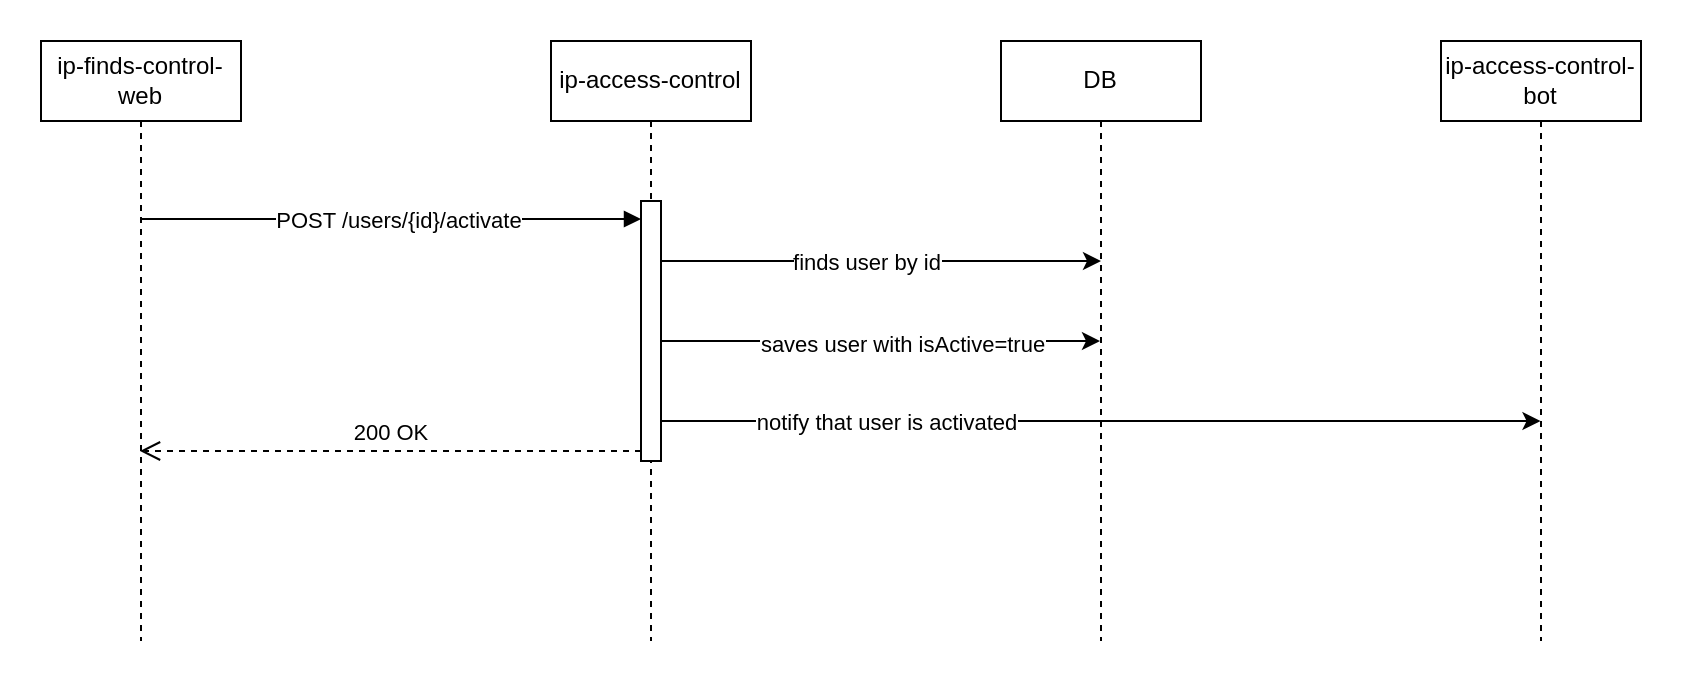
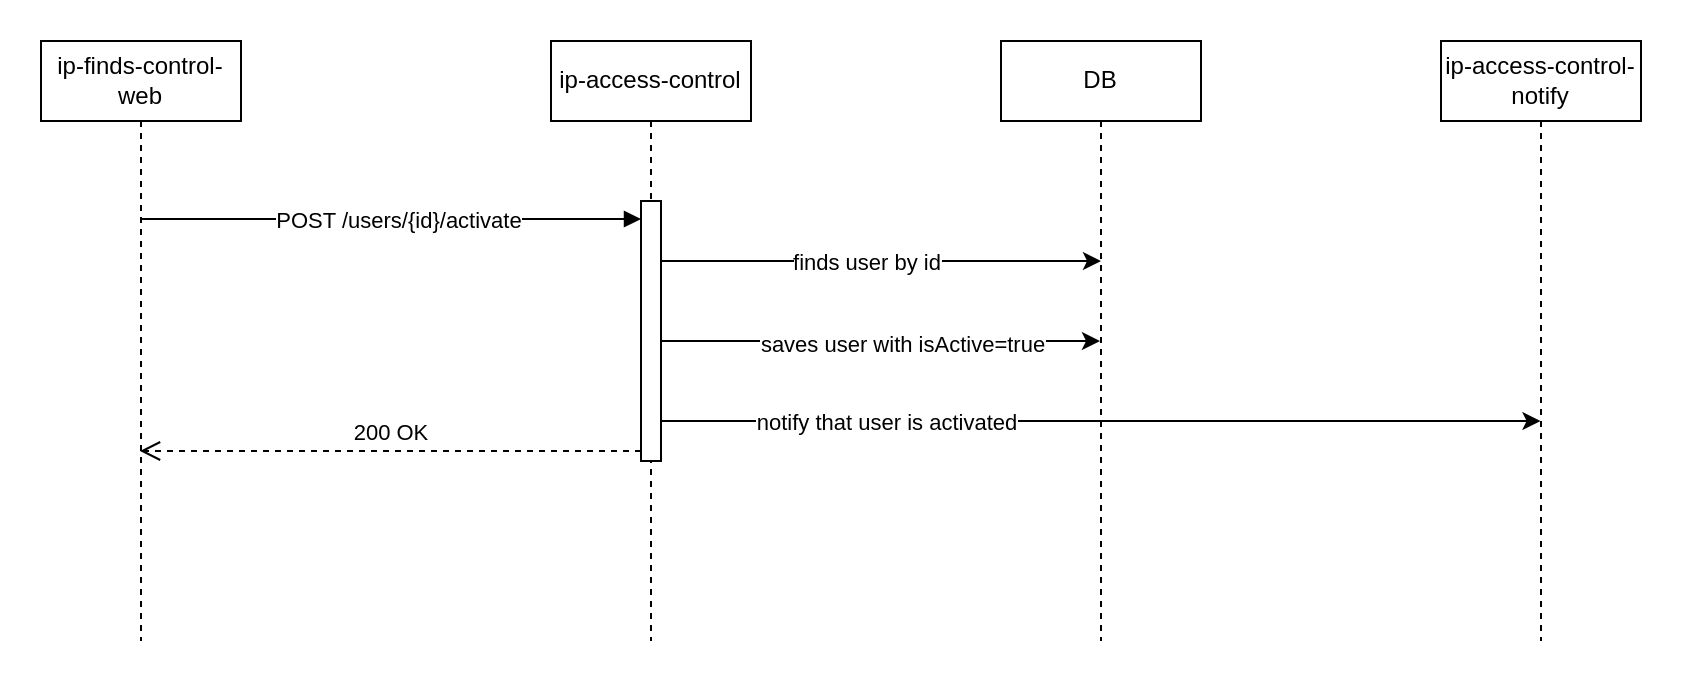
node "ip-access-control-bot": label "ip-access-control-bot" -> "ip-access-control-notify"
